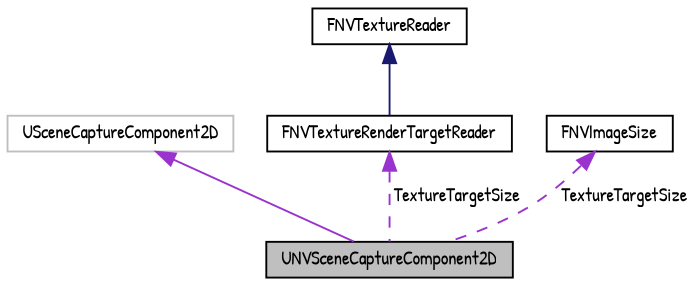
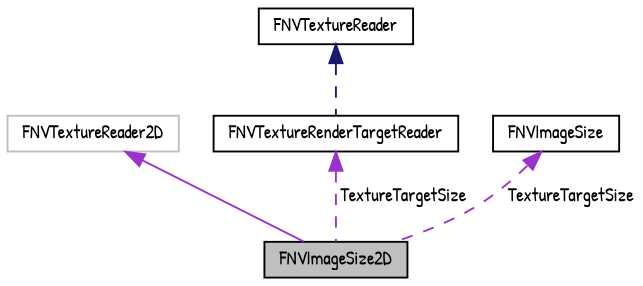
edge "FNVTextureRenderTargetReader" -> "FNVTextureReader": style solid -> dashed
node "USceneCaptureComponent2D": label "USceneCaptureComponent2D" -> "FNVTextureReader2D"
node "UNVSceneCaptureComponent2D": label "UNVSceneCaptureComponent2D" -> "FNVImageSize2D"
